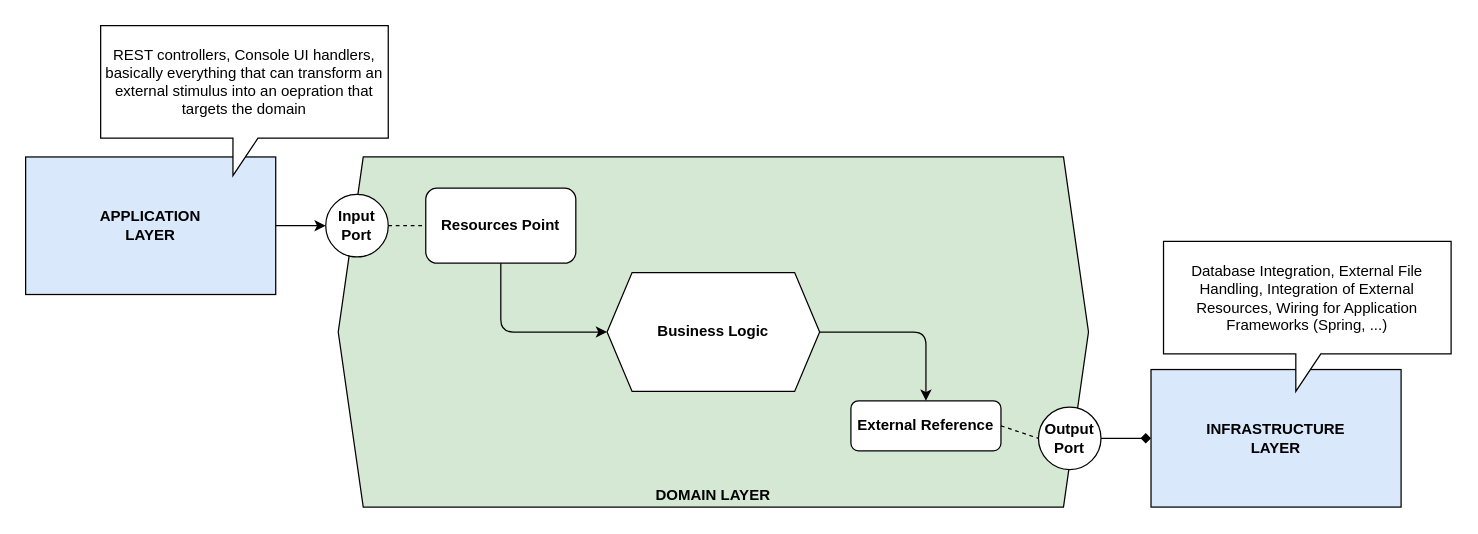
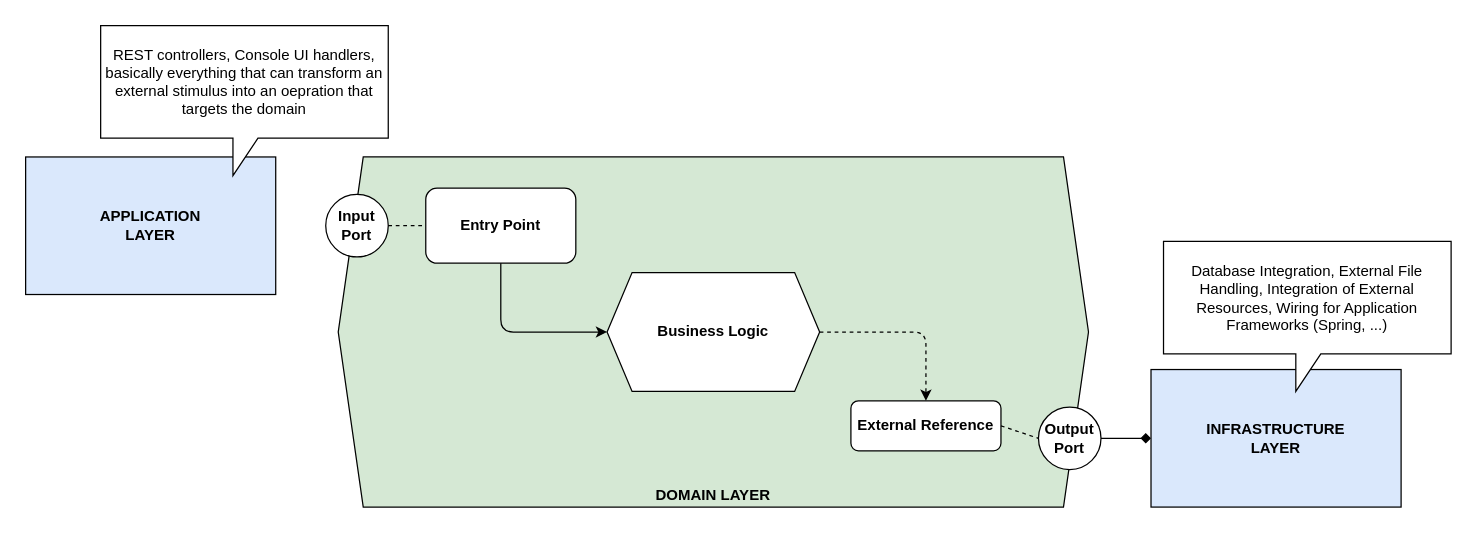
edge "APPLICATION LAYER" -> "Input Port": removed
node "Resources Point": label "Resources Point" -> "Entry Point"
edge "Business Logic" -> "External Reference": style solid -> dashed
